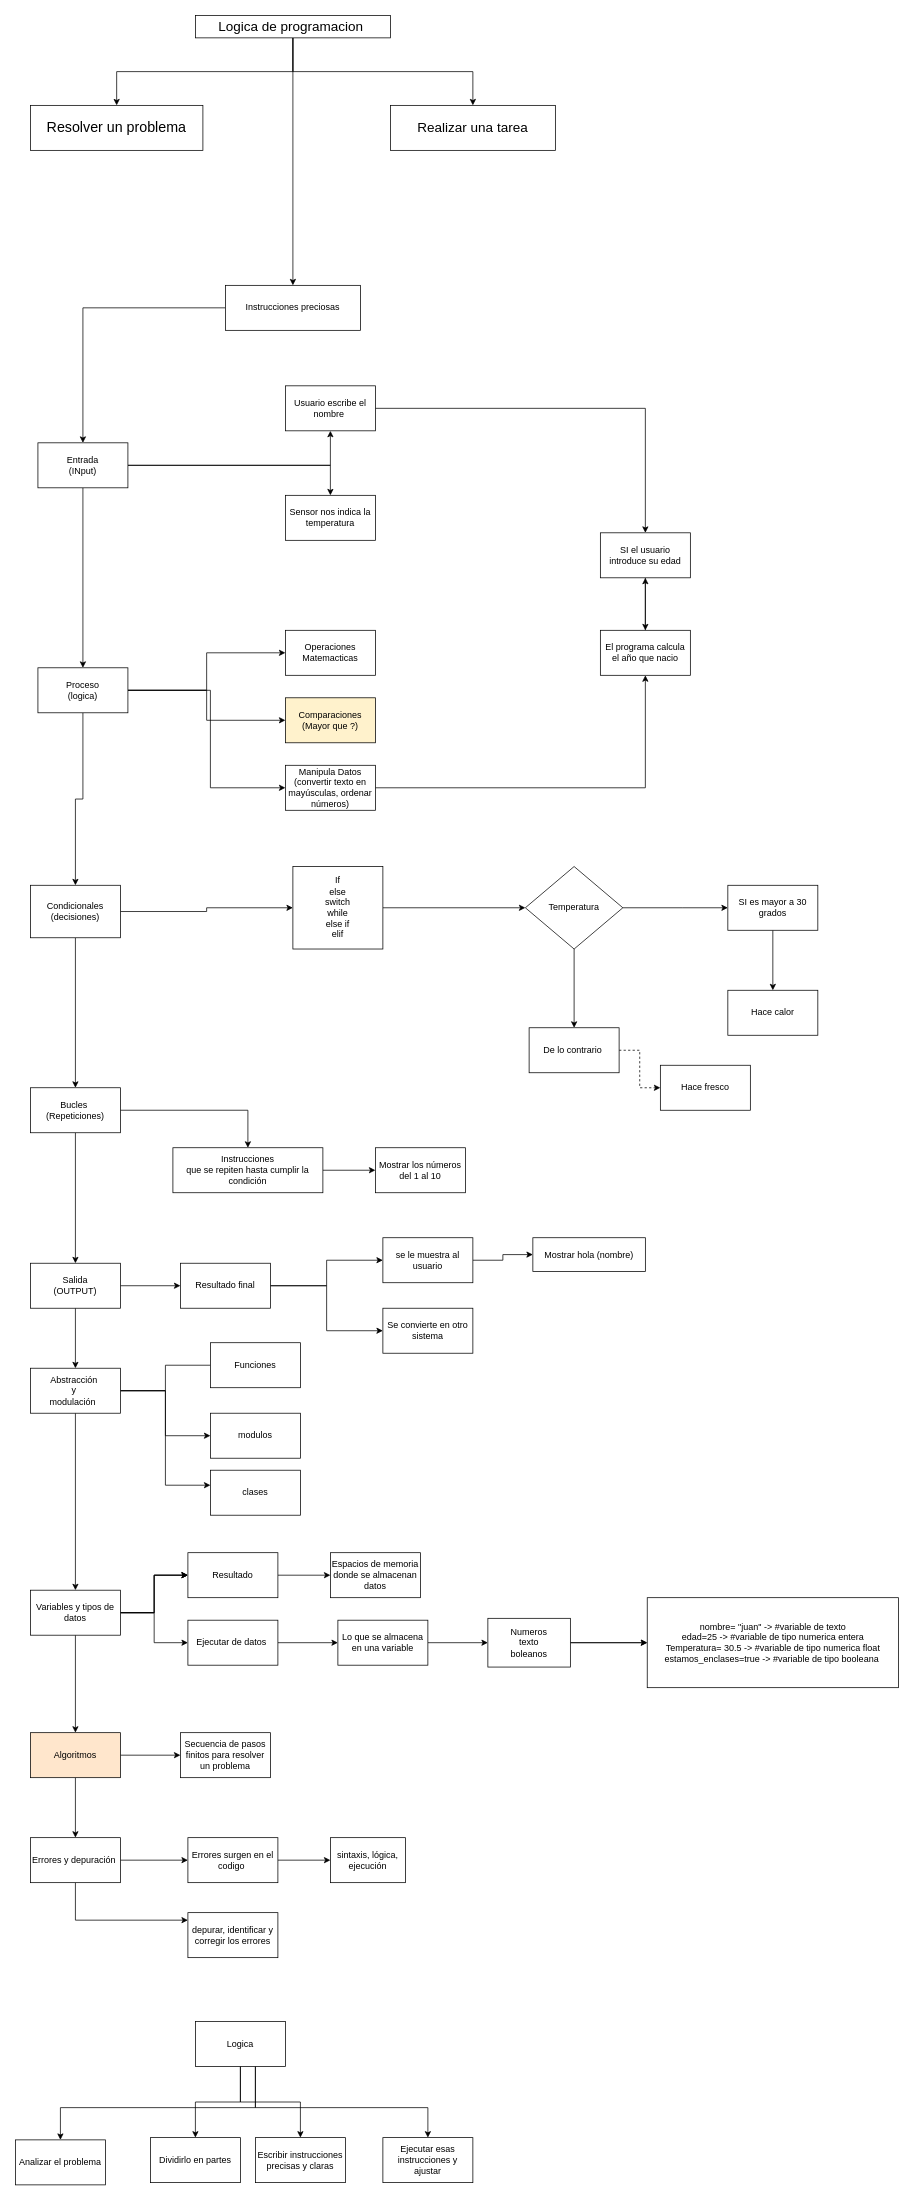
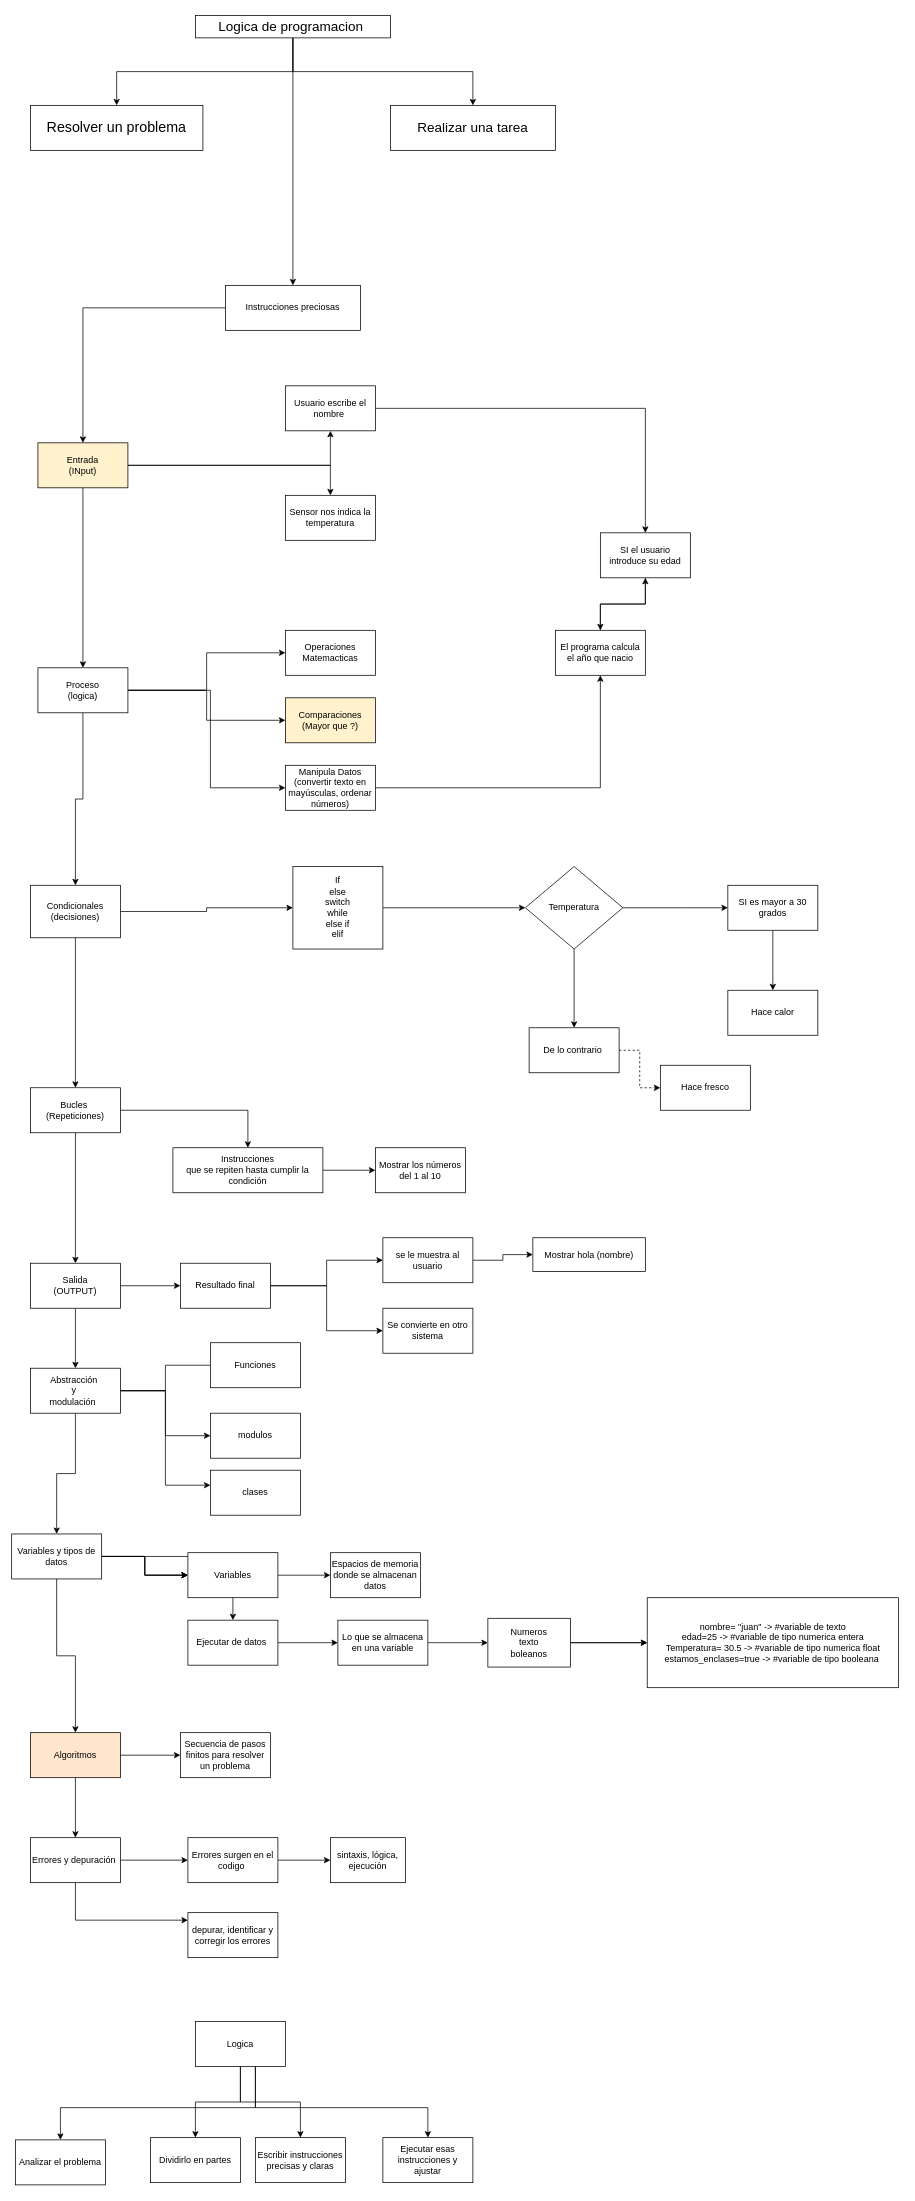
node "Entrada (INput)": fillcolor #ffffff -> #fff2cc
node "El programa calcula el año que nacio": moved (645, 653) -> (600, 653)
node "Resultado": label "Resultado" -> "Variables"
node "Variables y tipos de datos": moved (75, 1613) -> (57, 1557)
